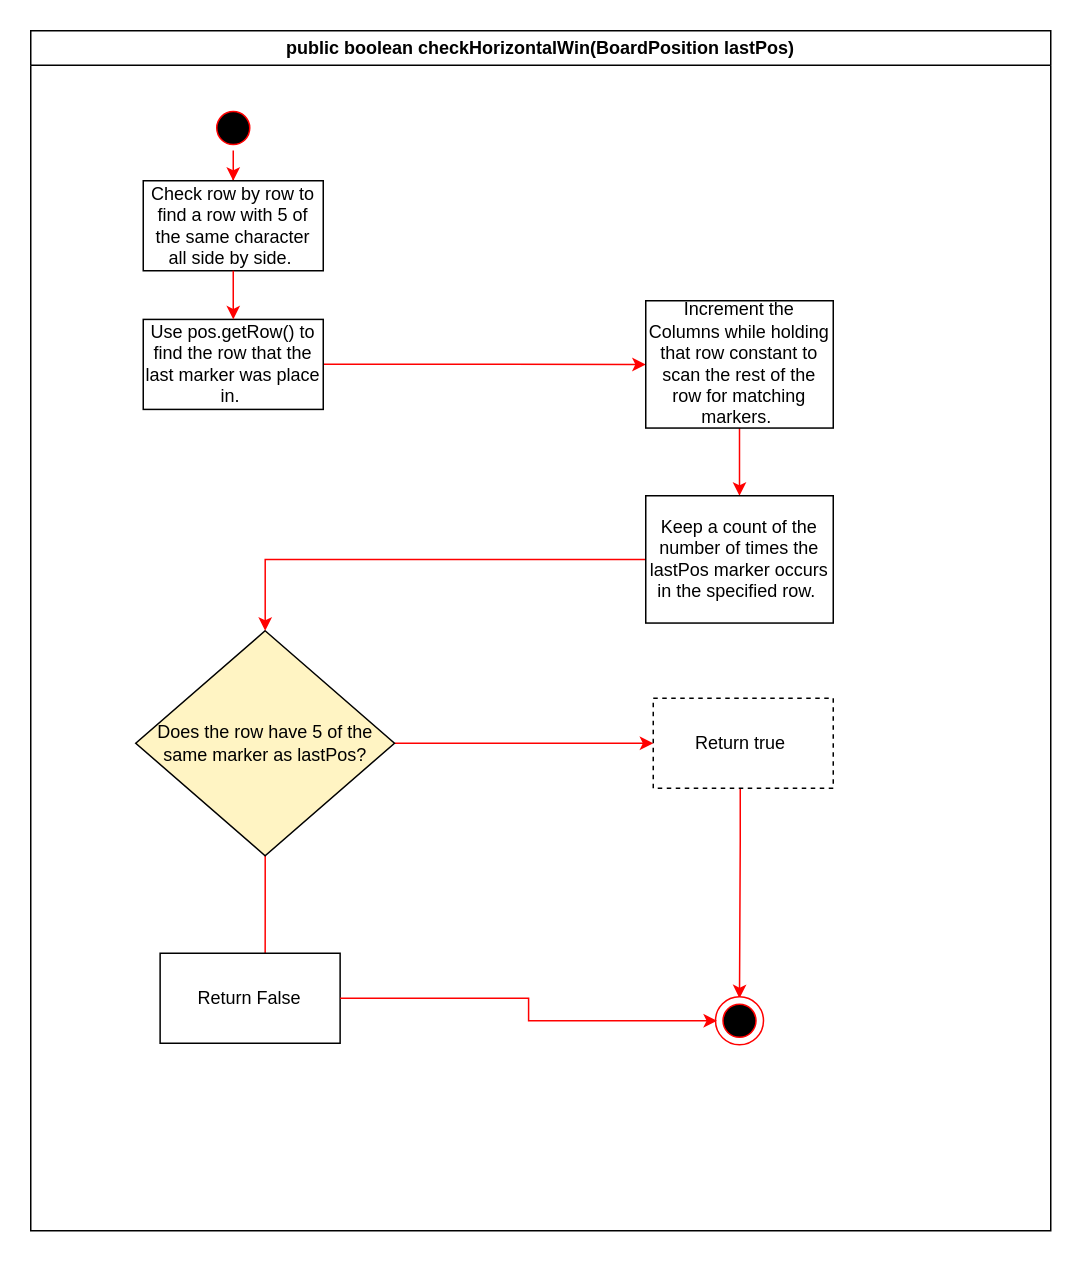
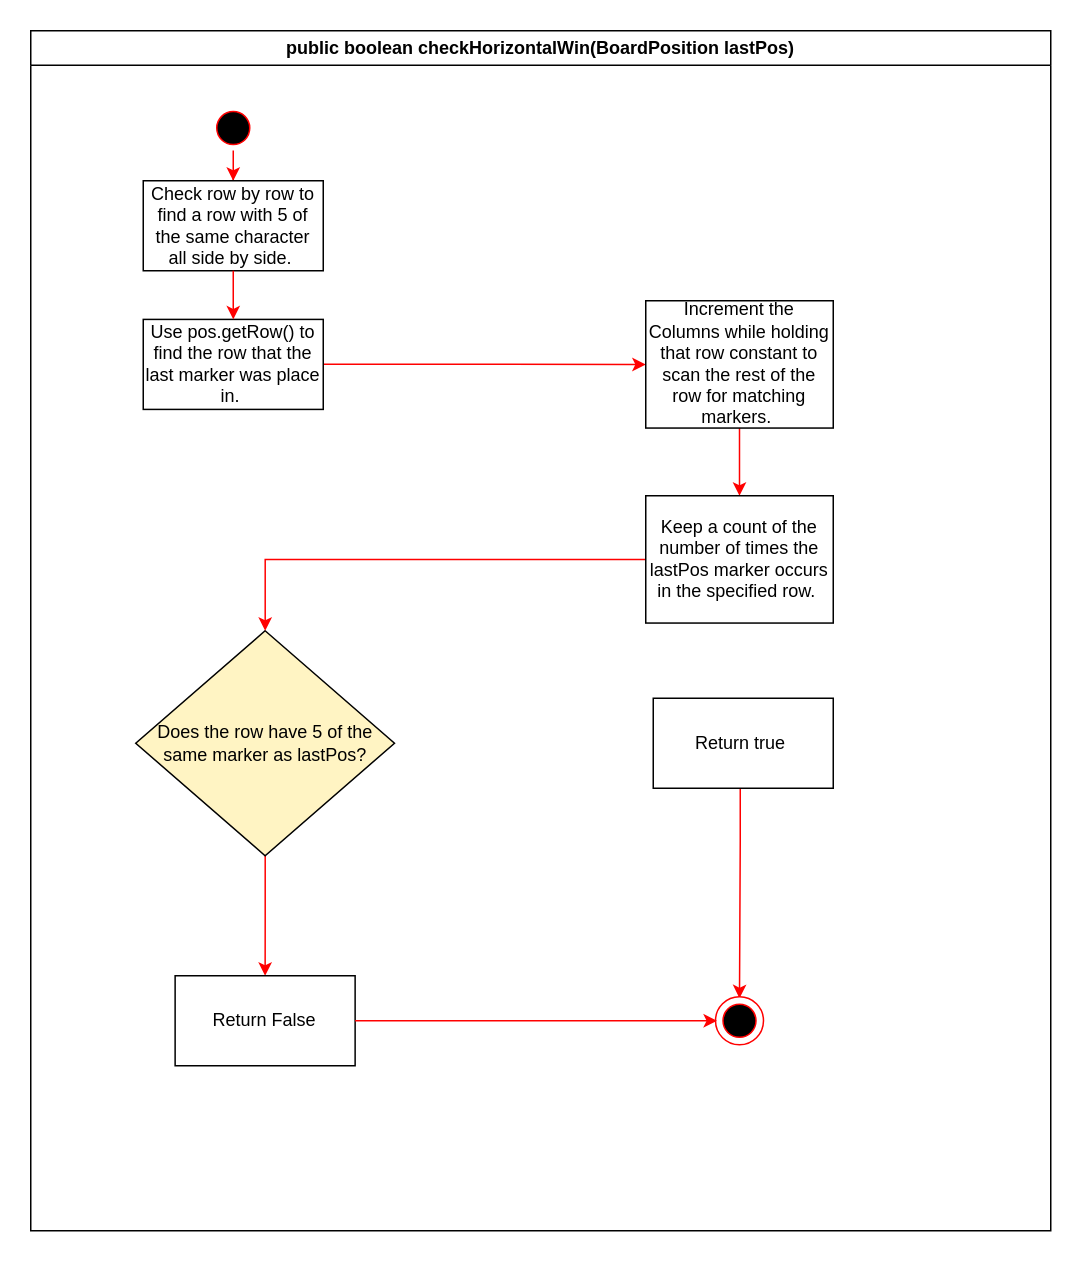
edge "Does the row have 5 of the same marker as lastPos?" -> "Return true": removed
node "Return true": style dashed -> solid
node "Return False": moved (250, 998) -> (265, 1021)
